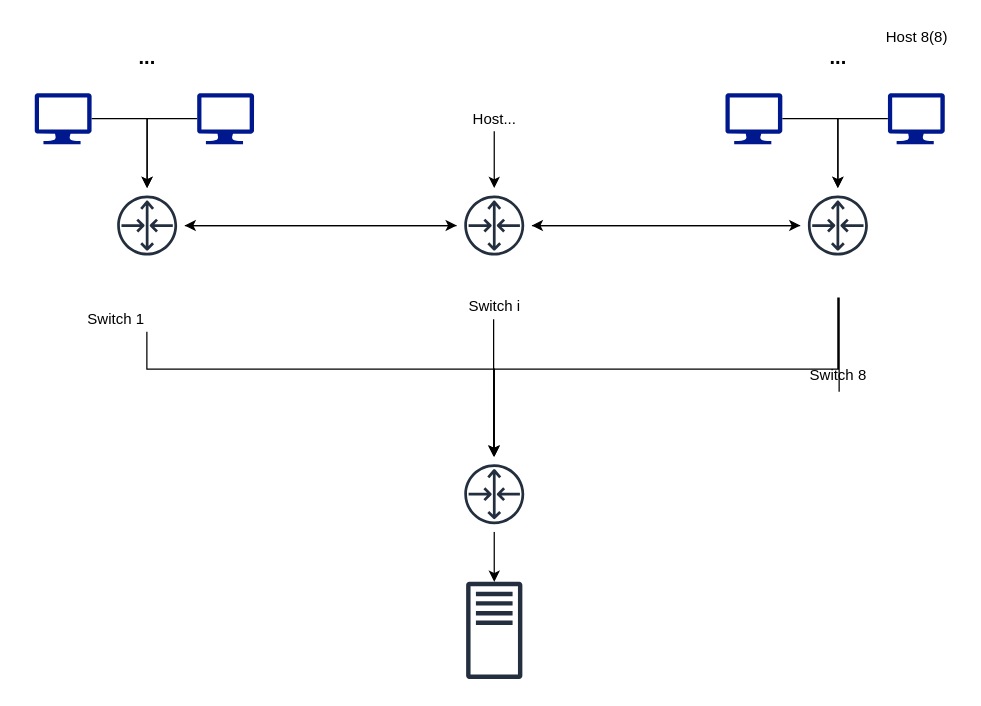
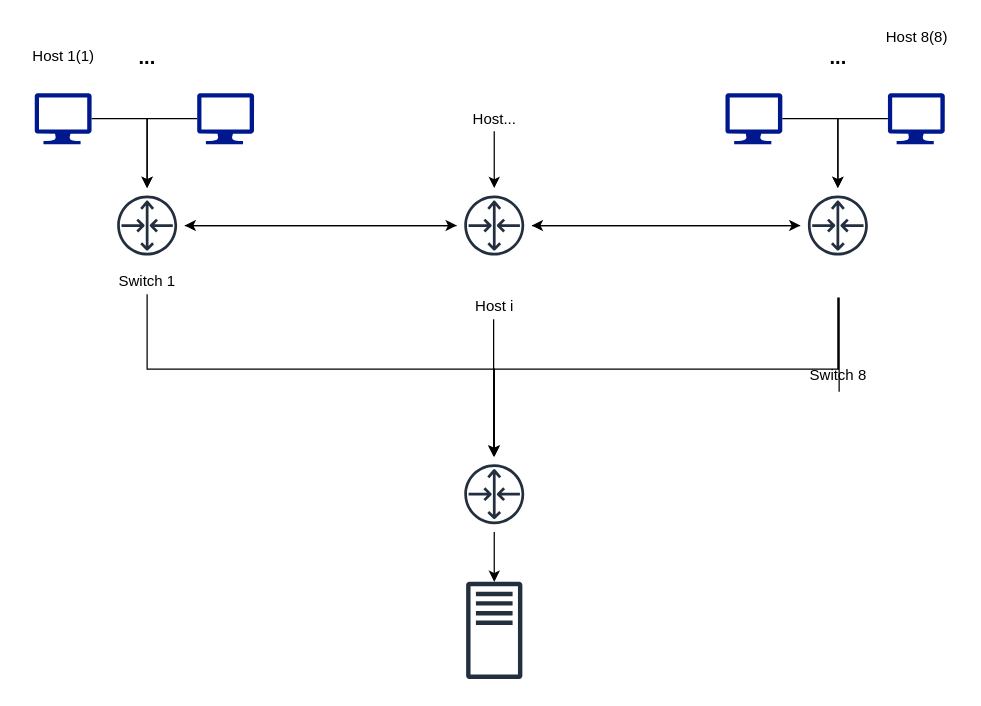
node "Host 1(1)": added
node "Switch i": label "Switch i" -> "Host i"
node "Switch 1": moved (116, 319) -> (147, 282)
